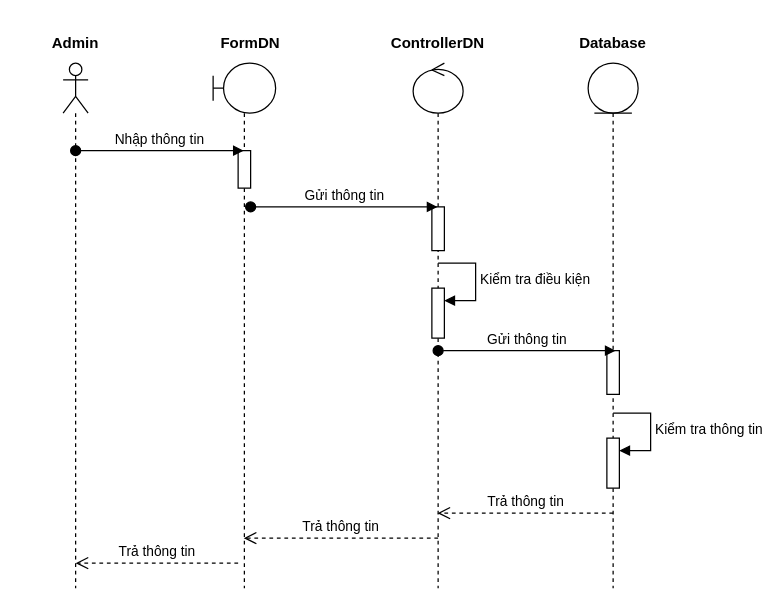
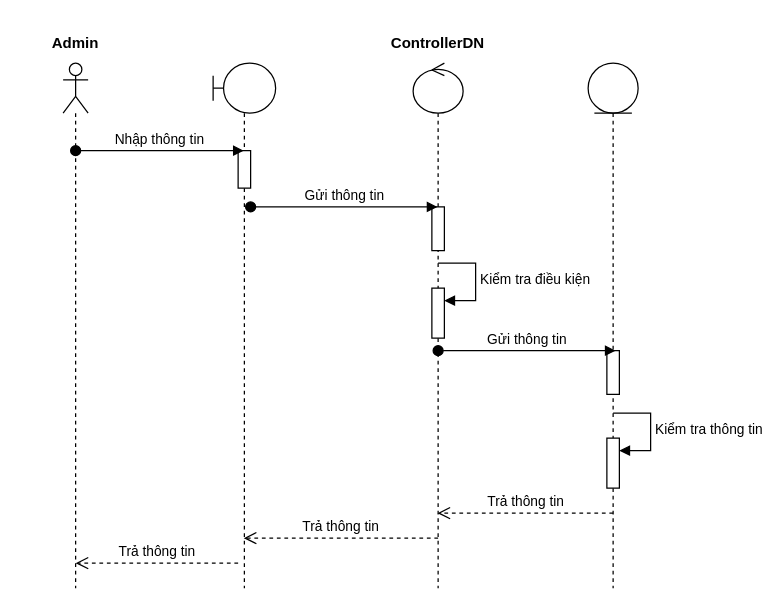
node "FormDN": removed
node "Database": removed
